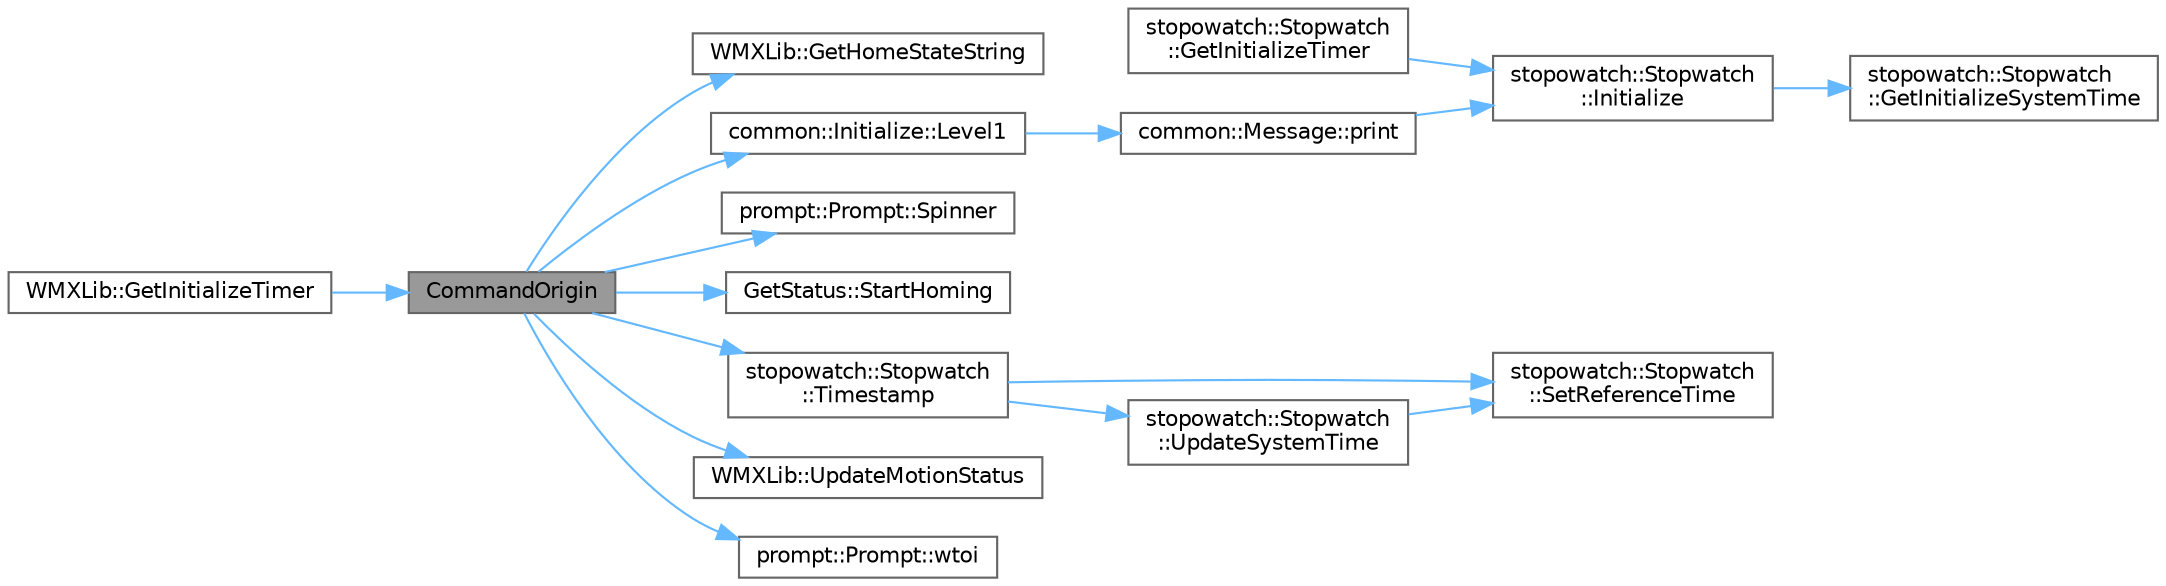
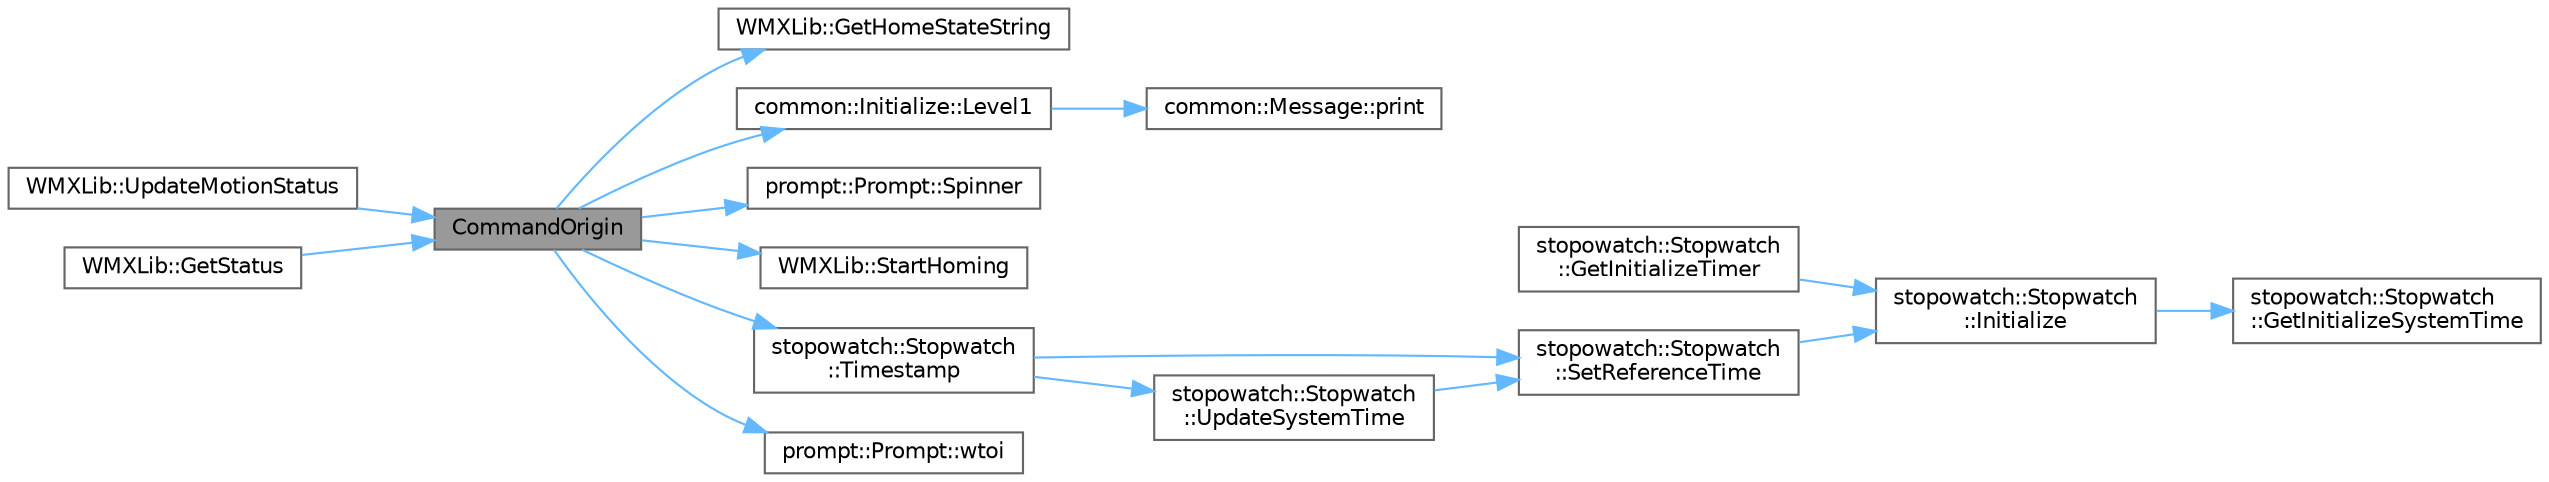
edge "common::Message::print" -> "stopowatch::Stopwatch ::Initialize": now "stopowatch::Stopwatch ::SetReferenceTime" -> "stopowatch::Stopwatch ::Initialize"
node "WMXLib::GetInitializeTimer": label "WMXLib::GetInitializeTimer" -> "WMXLib::GetStatus"
node "GetStatus::StartHoming": label "GetStatus::StartHoming" -> "WMXLib::StartHoming"
edge "CommandOrigin" -> "WMXLib::UpdateMotionStatus": reversed
